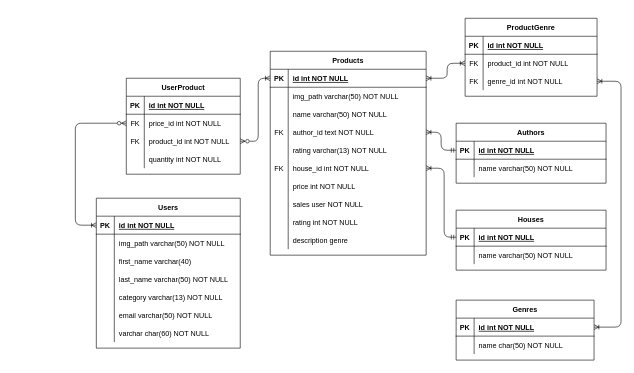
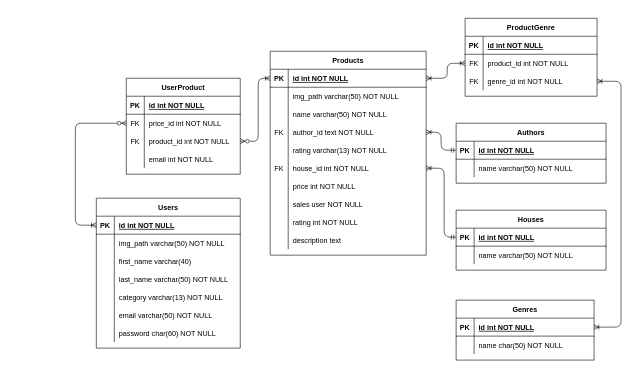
node "quantity int NOT NULL": label "quantity int NOT NULL" -> "email int NOT NULL"
node "description genre": label "description genre" -> "description text"
node "varchar char(60) NOT NULL": label "varchar char(60) NOT NULL" -> "password char(60) NOT NULL"
